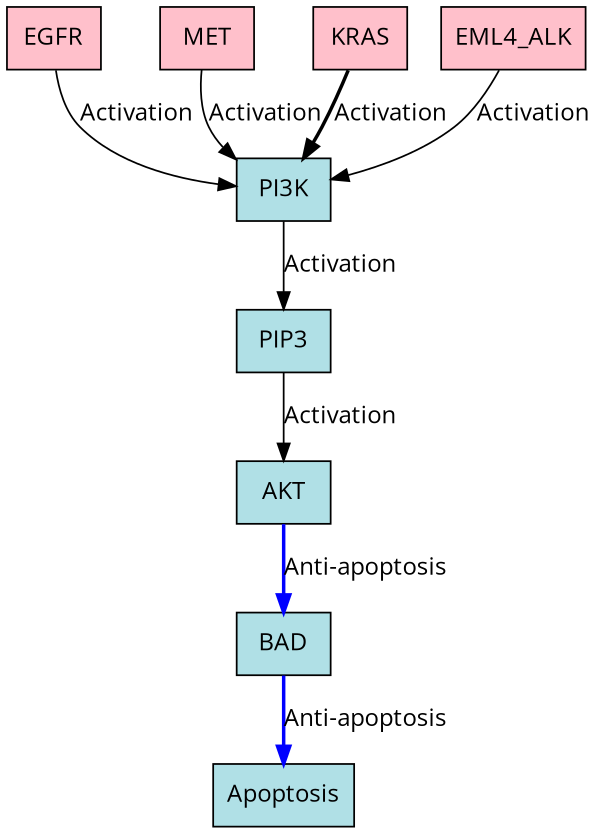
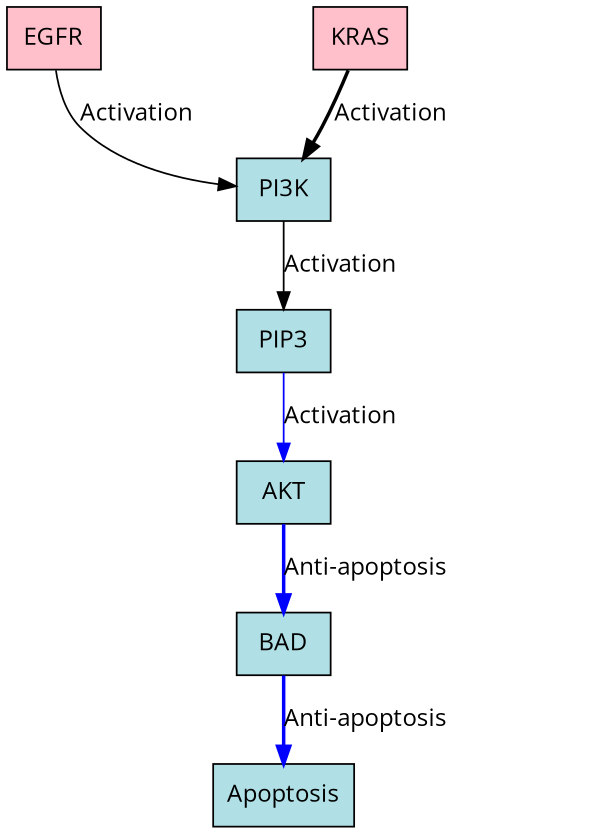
node "MET": removed
node "EML4_ALK": removed
edge "PIP3" -> "AKT": color black -> blue
